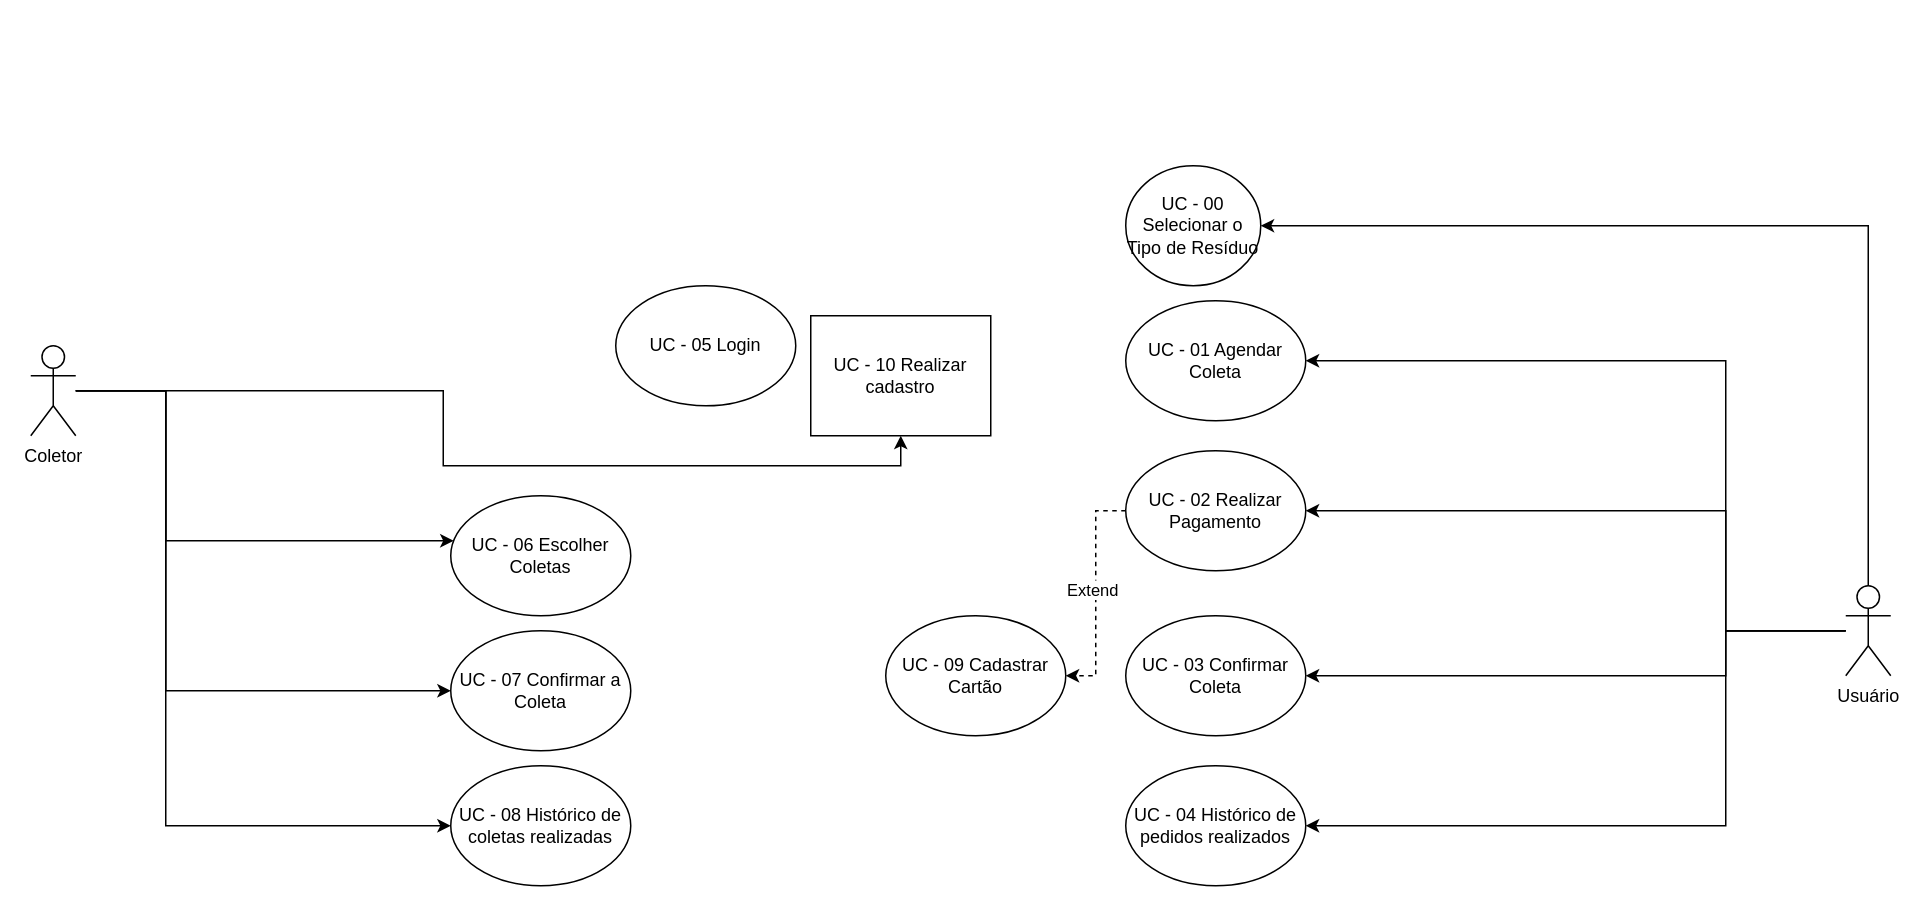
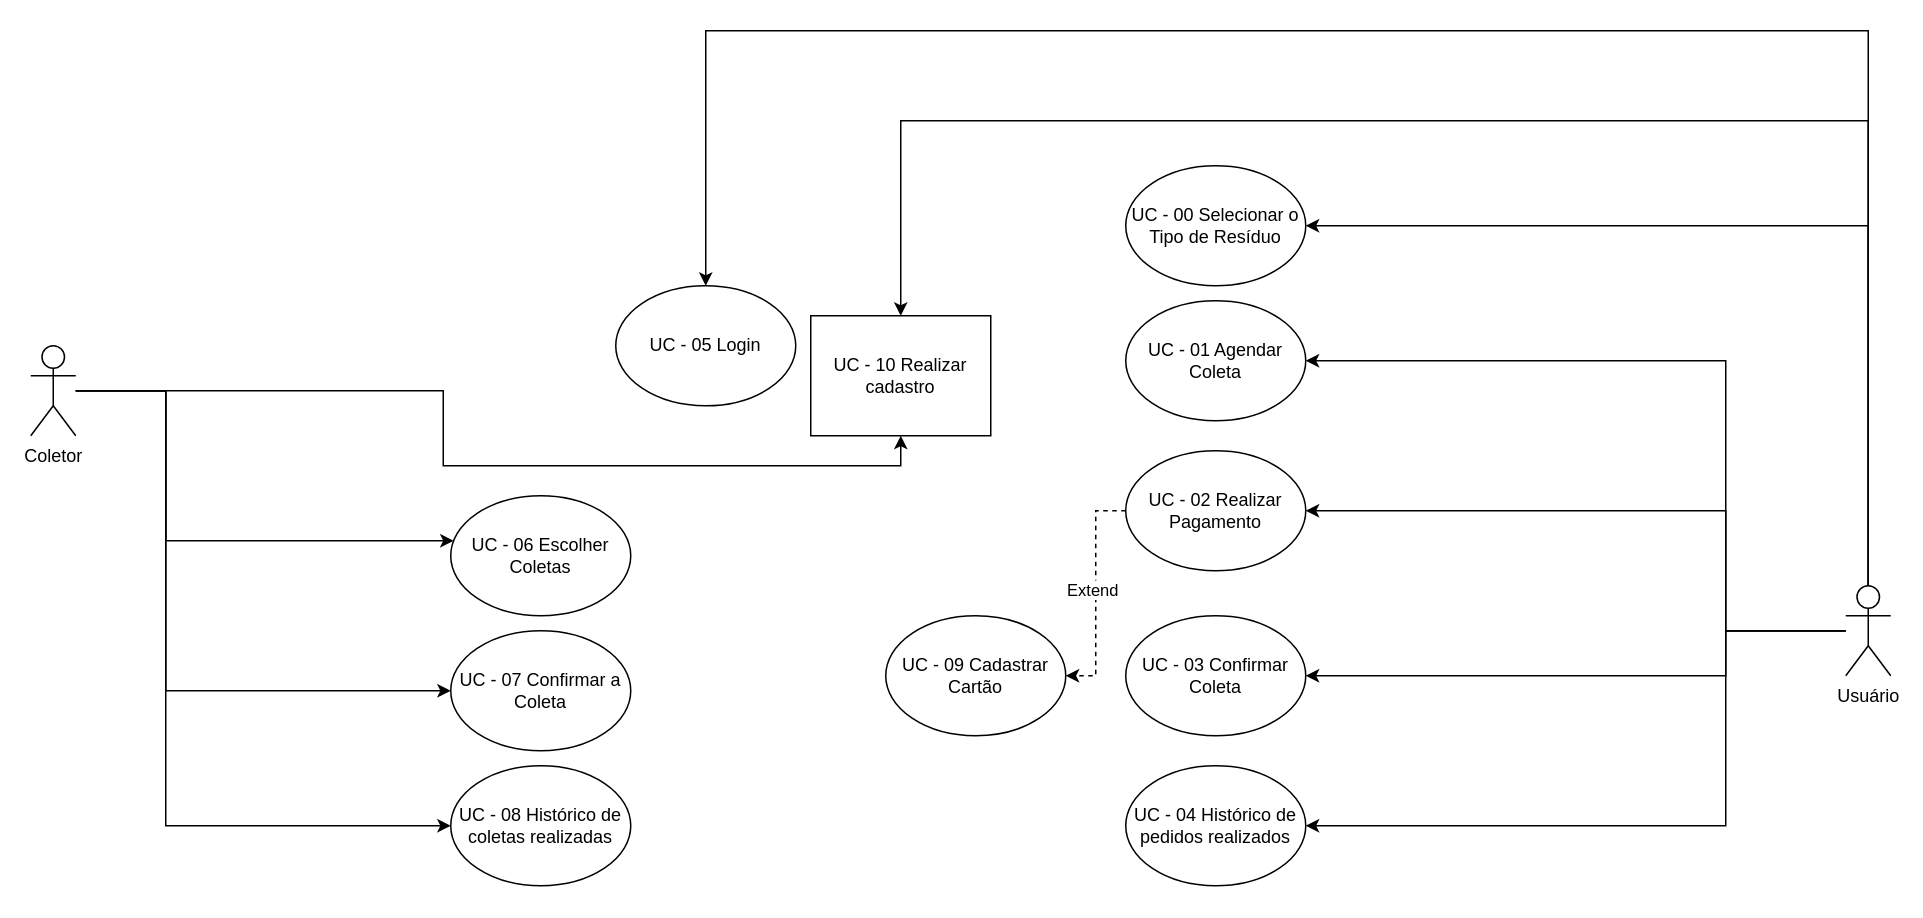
edge "Usuário" -> "UC - 05 Login": added
edge "Usuário" -> "UC - 10 Realizar cadastro": added
node "UC - 00 Selecionar o Tipo de Resíduo": size 135x120 -> 180x120
